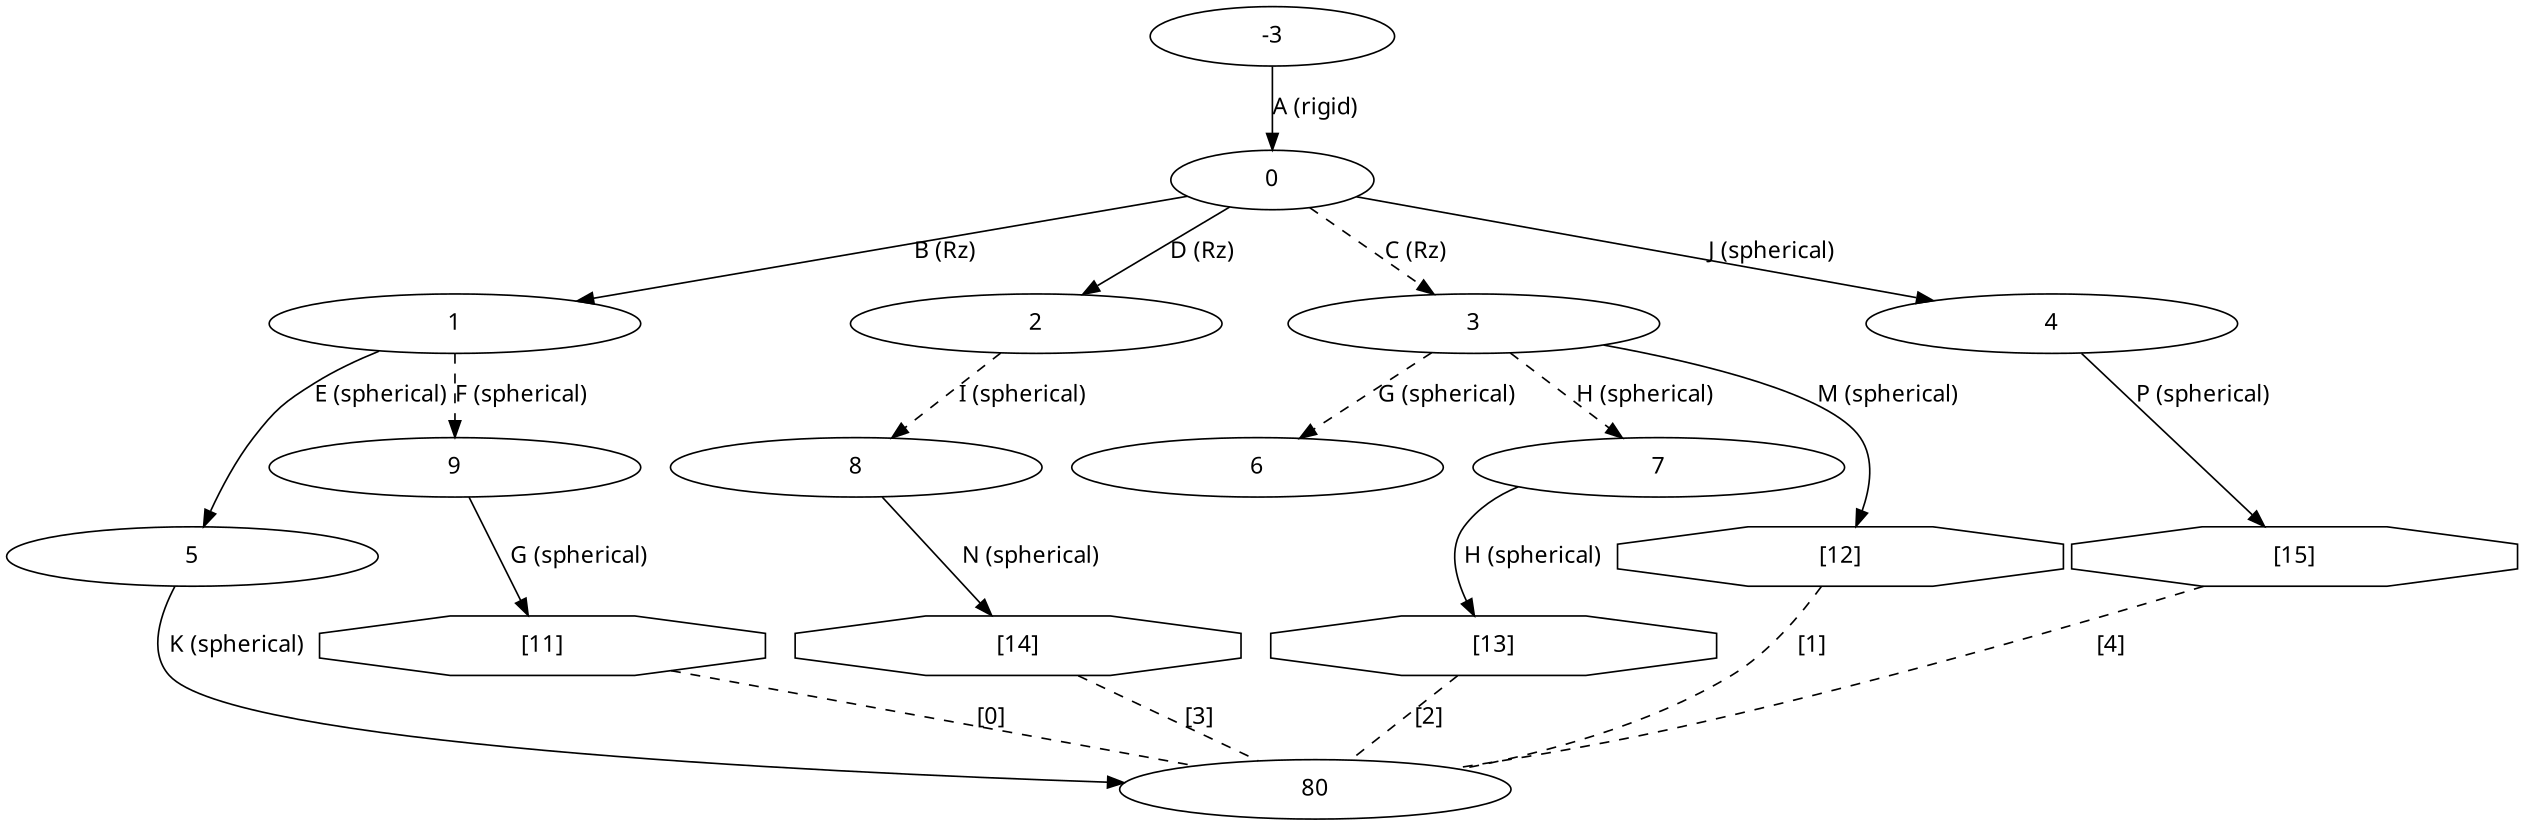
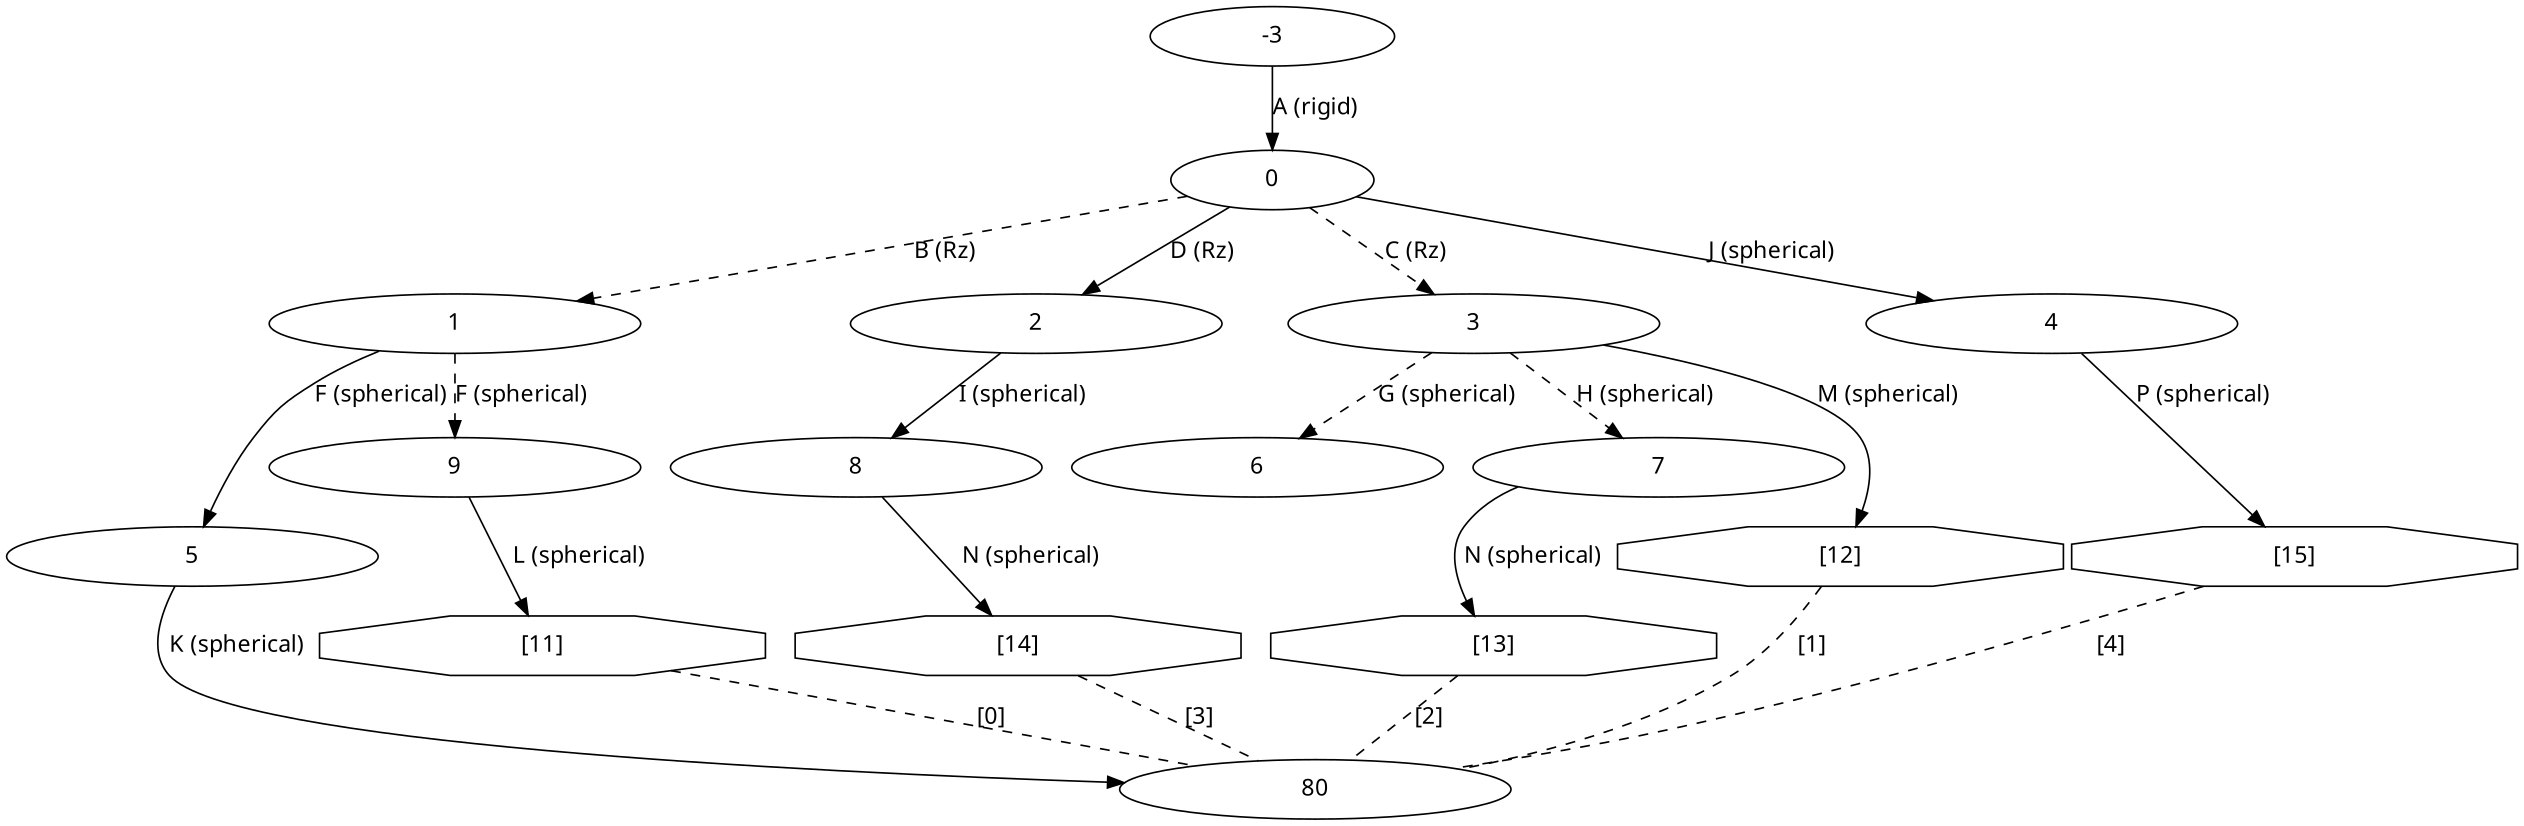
edge "0" -- "1": style solid -> dashed
edge "2" -- "8": style dashed -> solid
edge "1" -- "5": label "E (spherical)" -> "F (spherical)"
edge "9" -- "[11]": label "G (spherical)" -> "L (spherical)"
edge "7" -- "[13]": label "H (spherical)" -> "N (spherical)"
